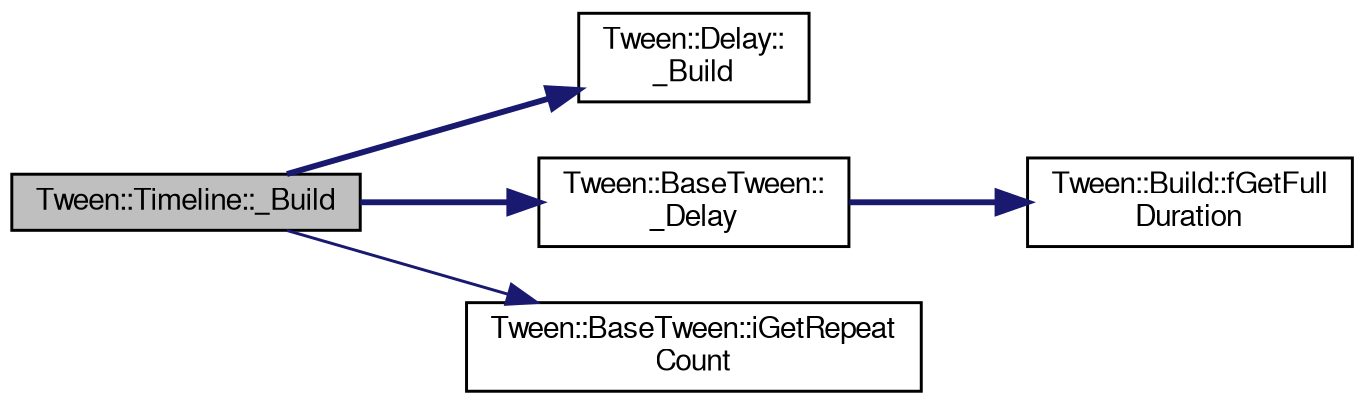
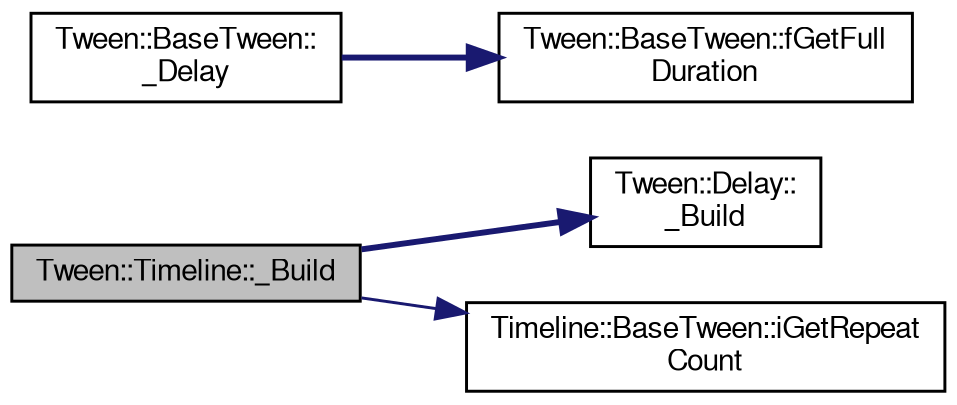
edge "Tween::Timeline::_Build" -> "Tween::BaseTween:: _Delay": removed
node "Tween::Build::fGetFull Duration": label "Tween::Build::fGetFull Duration" -> "Tween::BaseTween::fGetFull Duration"
node "Tween::BaseTween::iGetRepeat Count": label "Tween::BaseTween::iGetRepeat Count" -> "Timeline::BaseTween::iGetRepeat Count"
